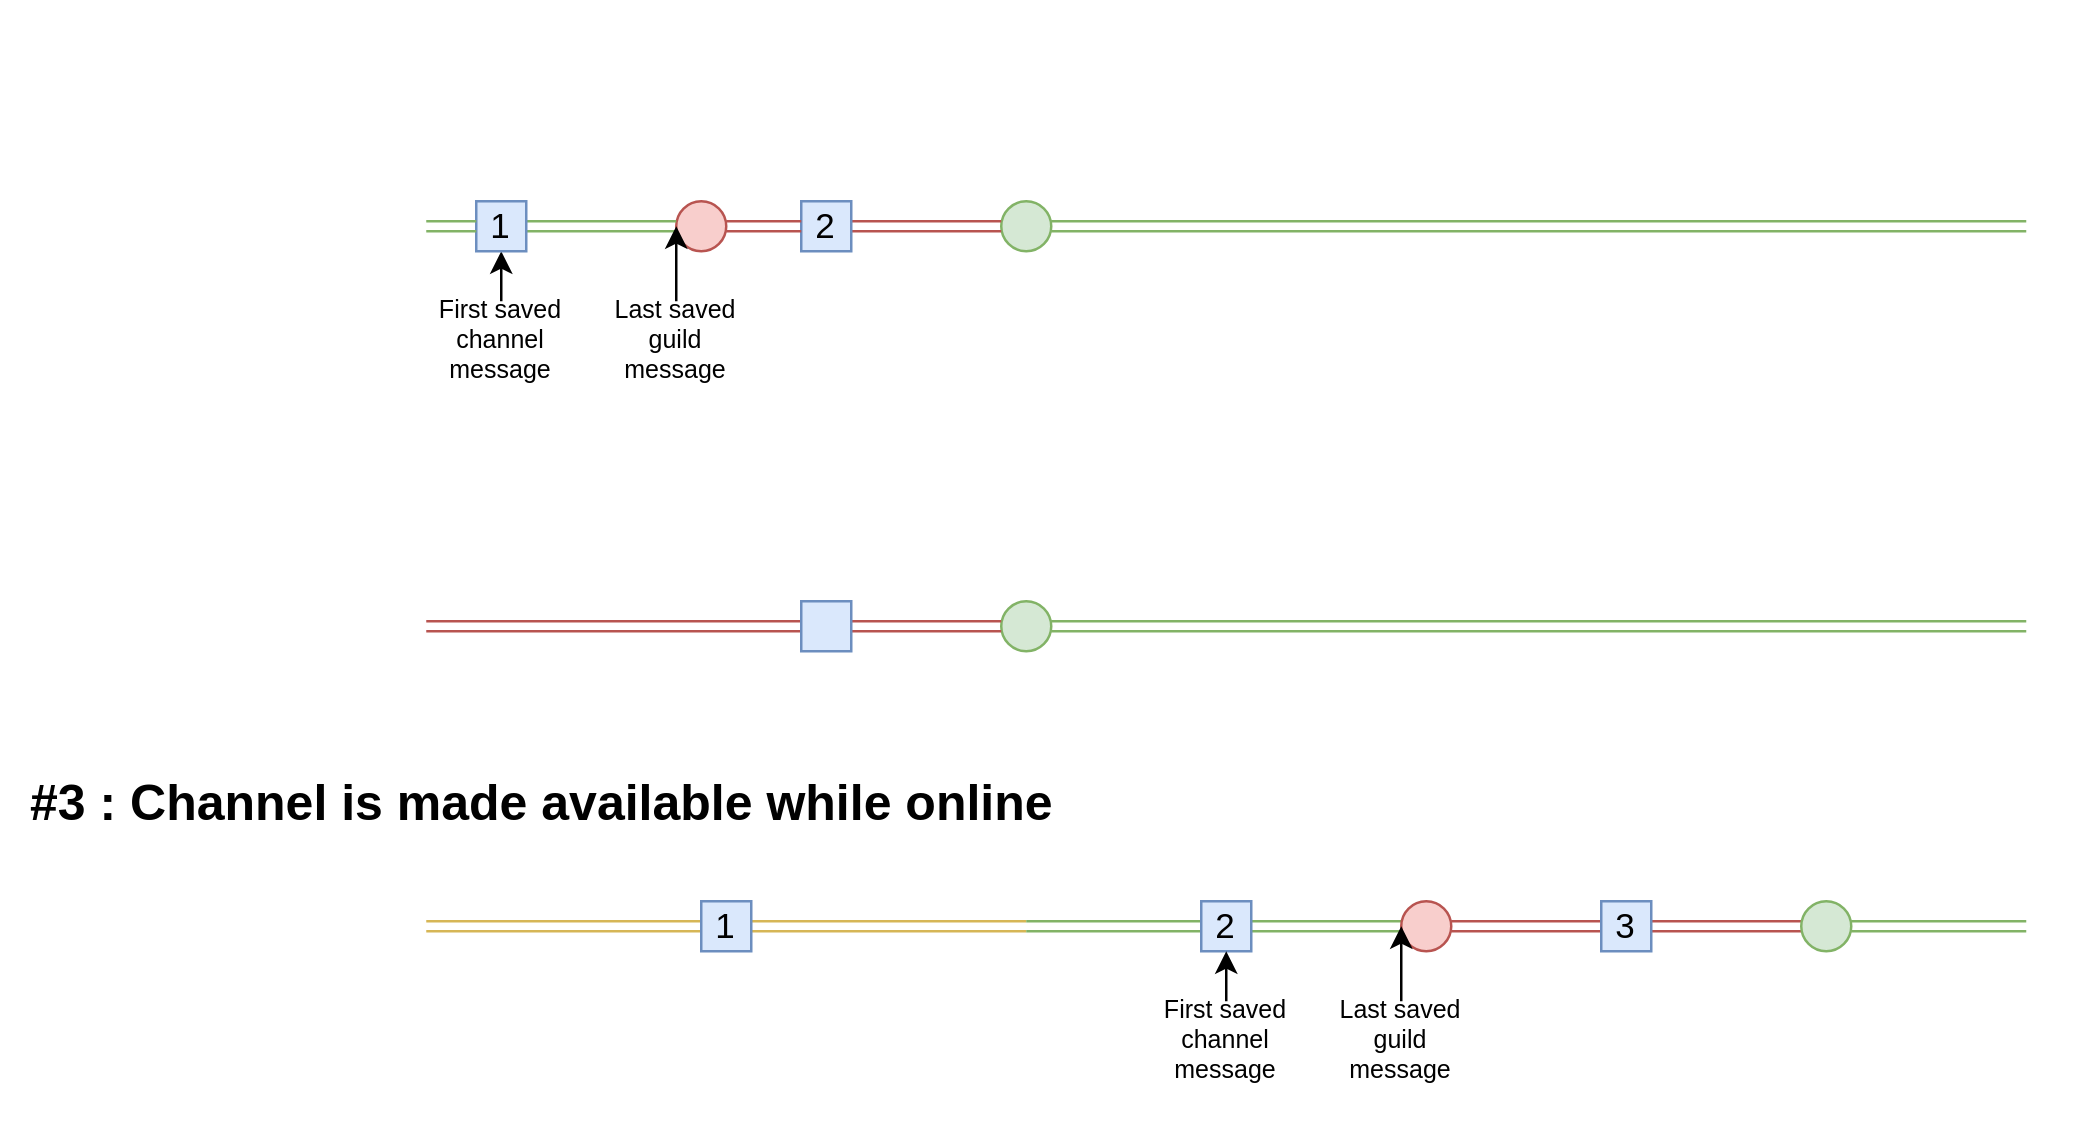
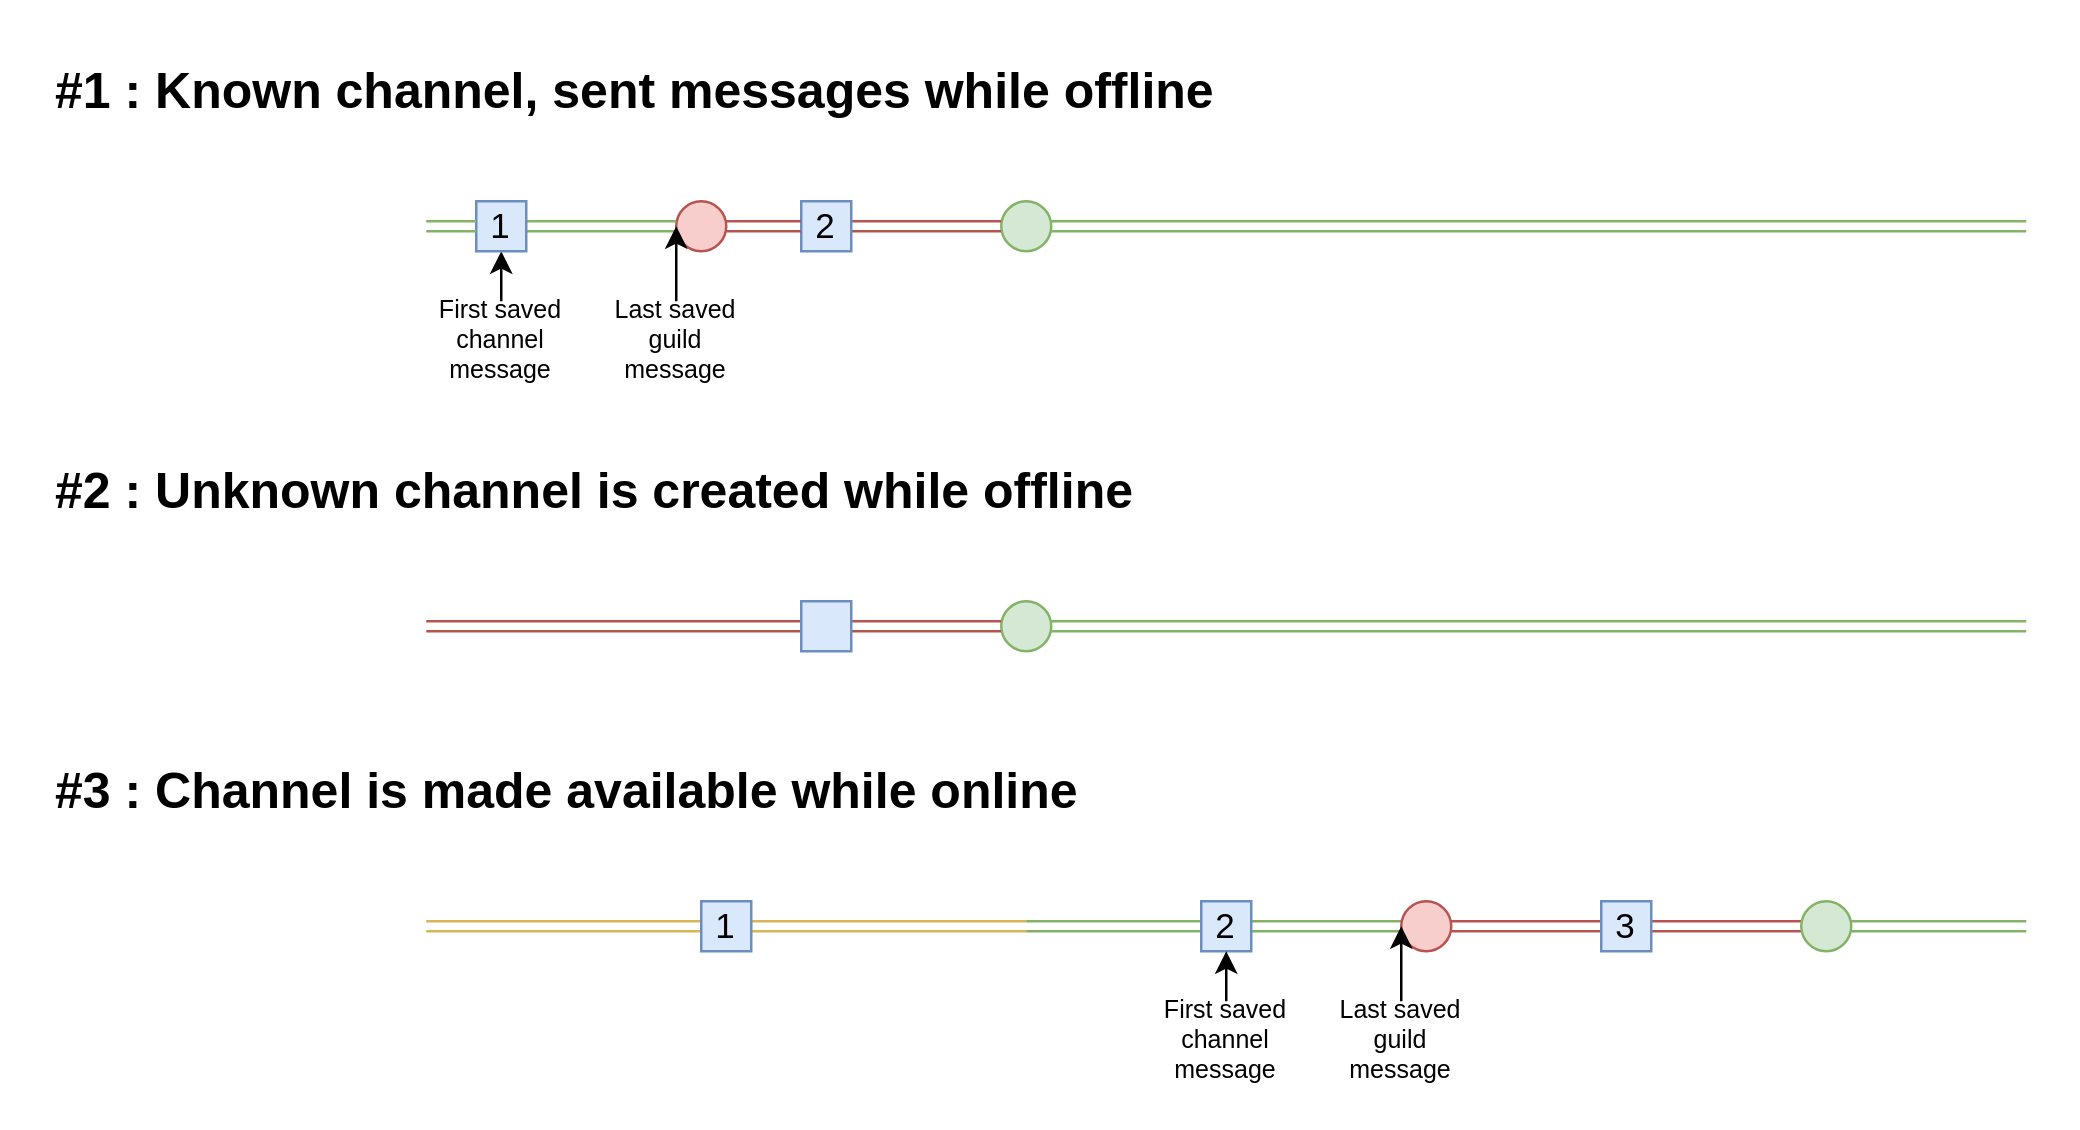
node "#1 : Known channel, sent messages while offline": added
node "#2 : Unknown channel is created while offline": added
node "#3 : Channel is made available while online": moved (626, 801) -> (651, 789)
